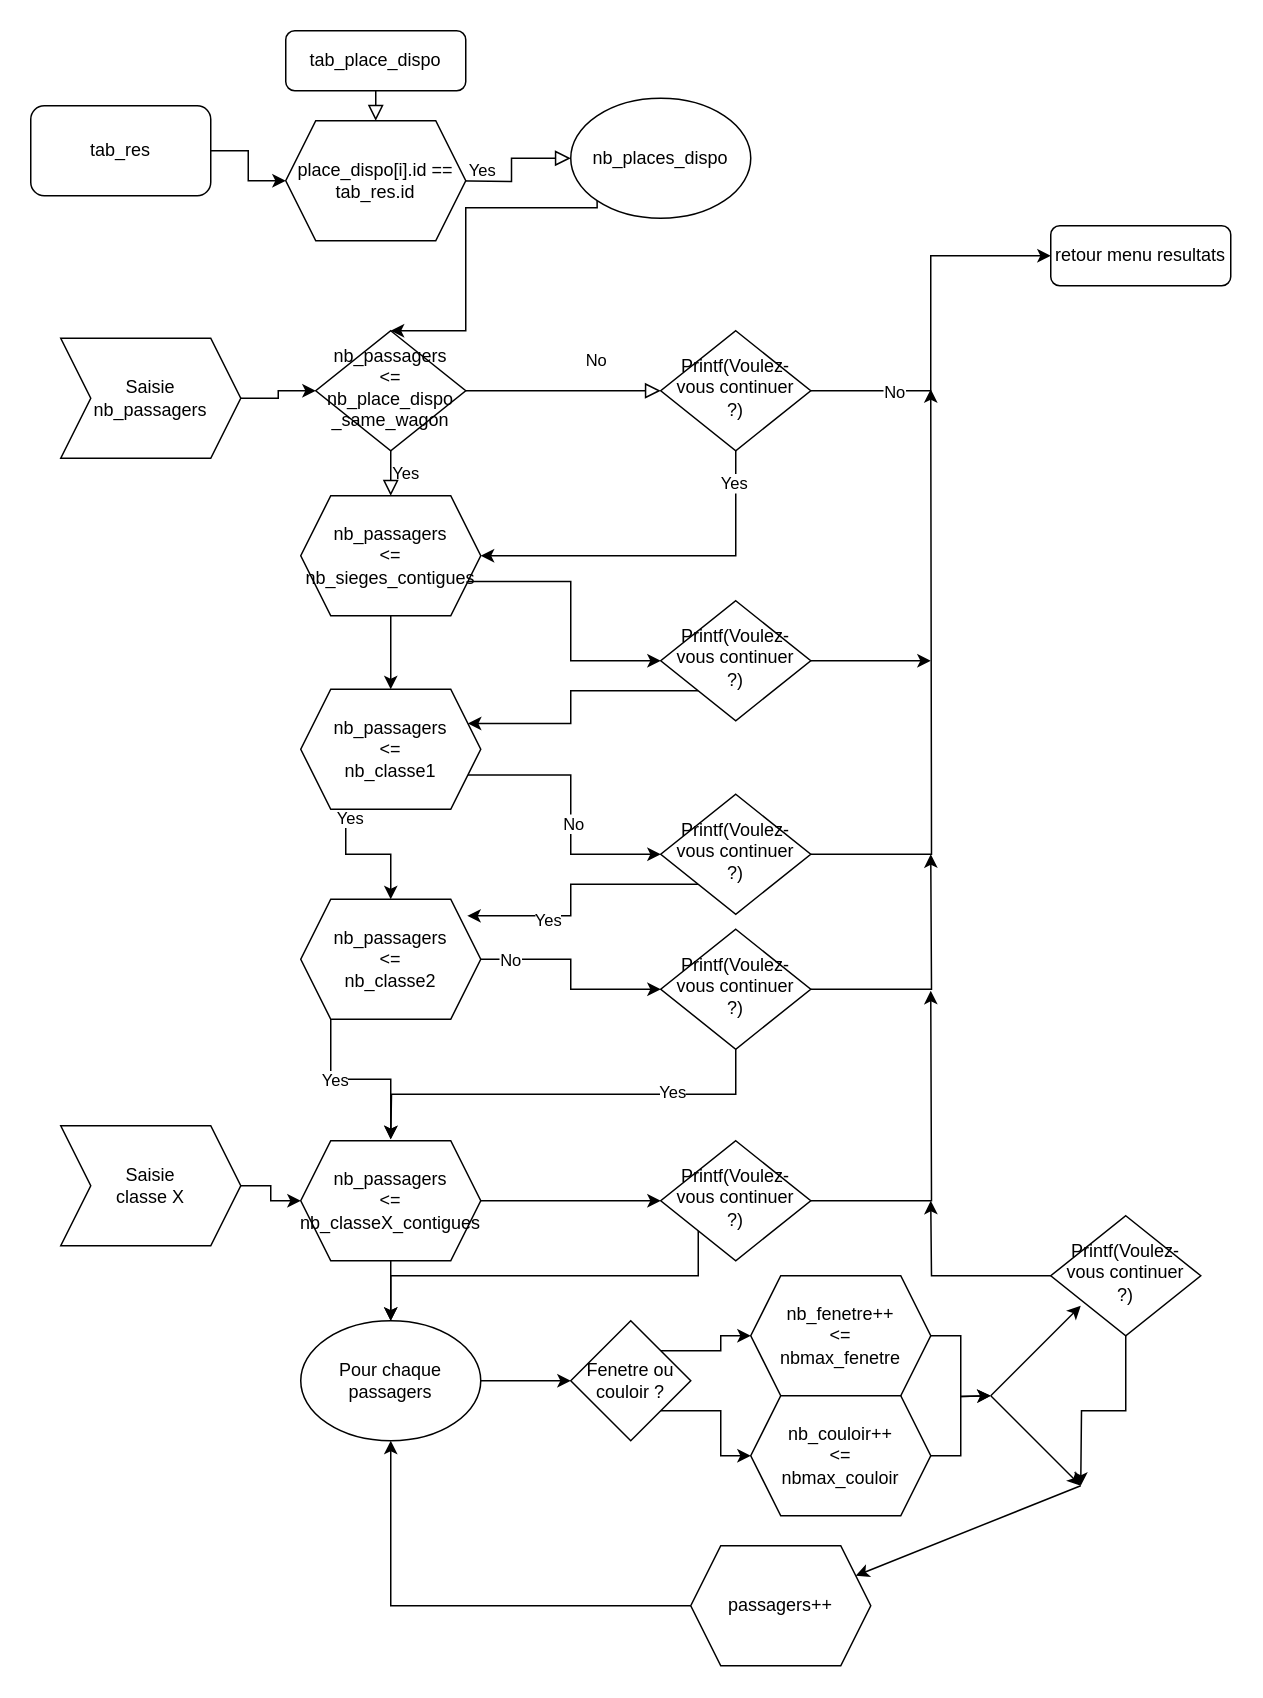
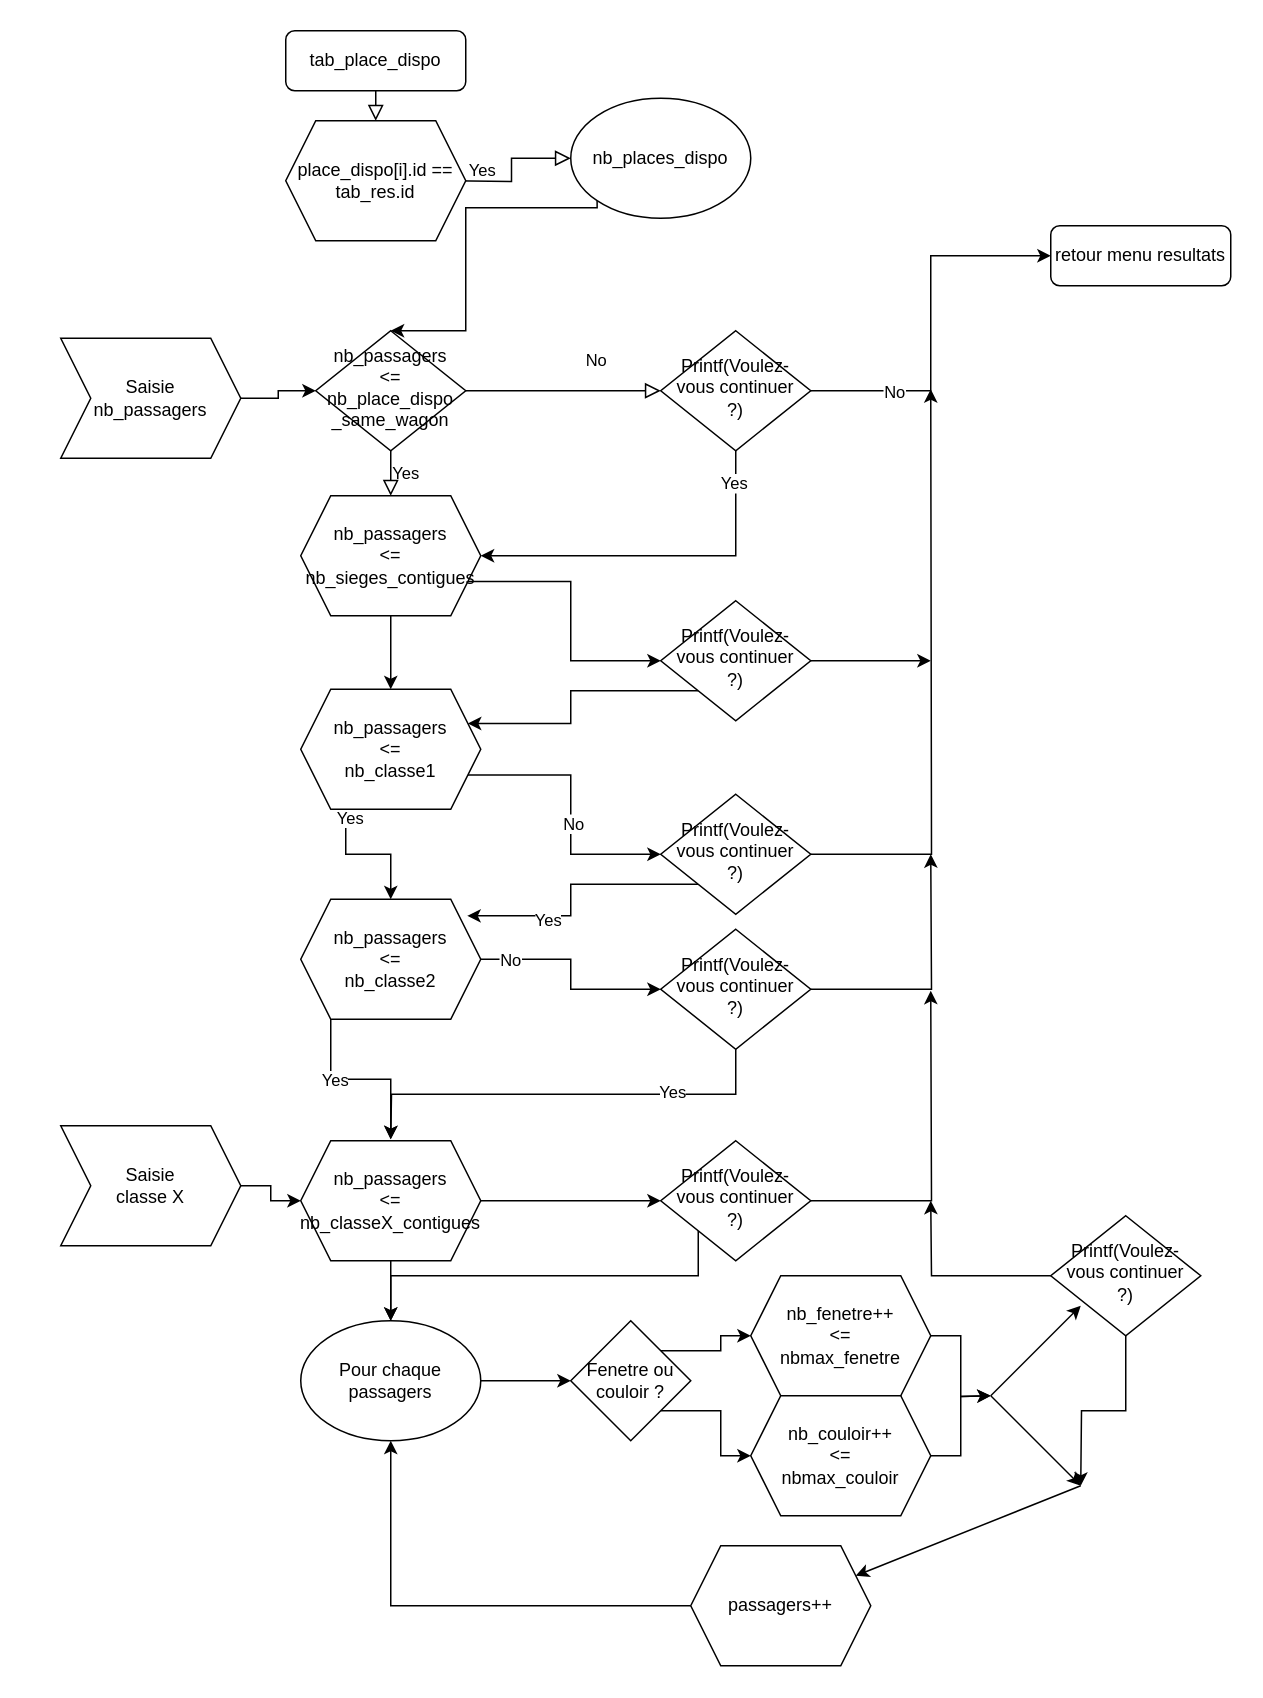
node "tab_res": removed
edge "tab_res" -> "place_dispo[i].id == tab_res.id": removed
